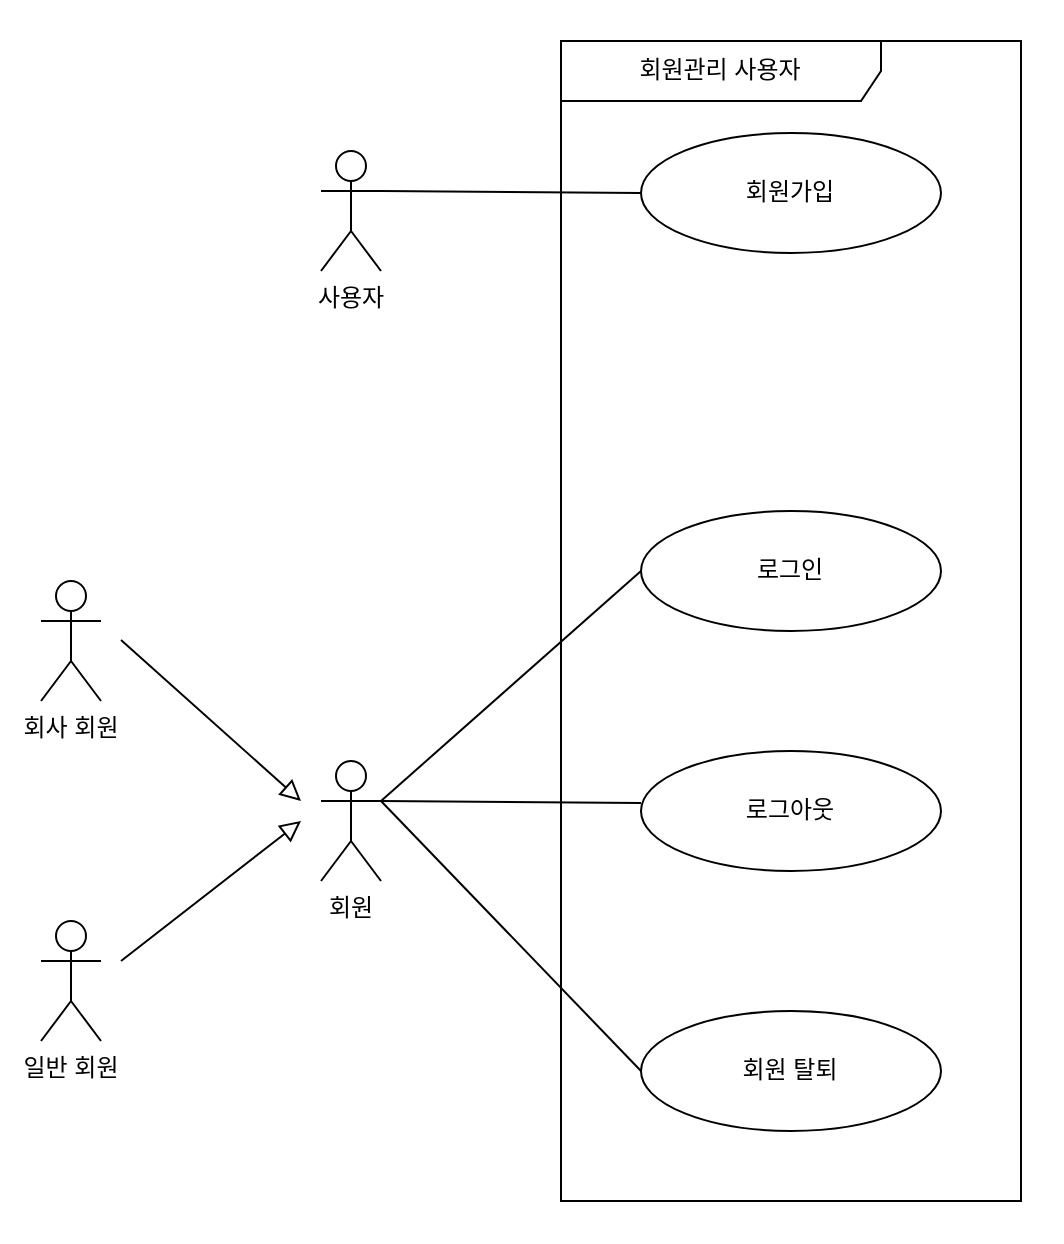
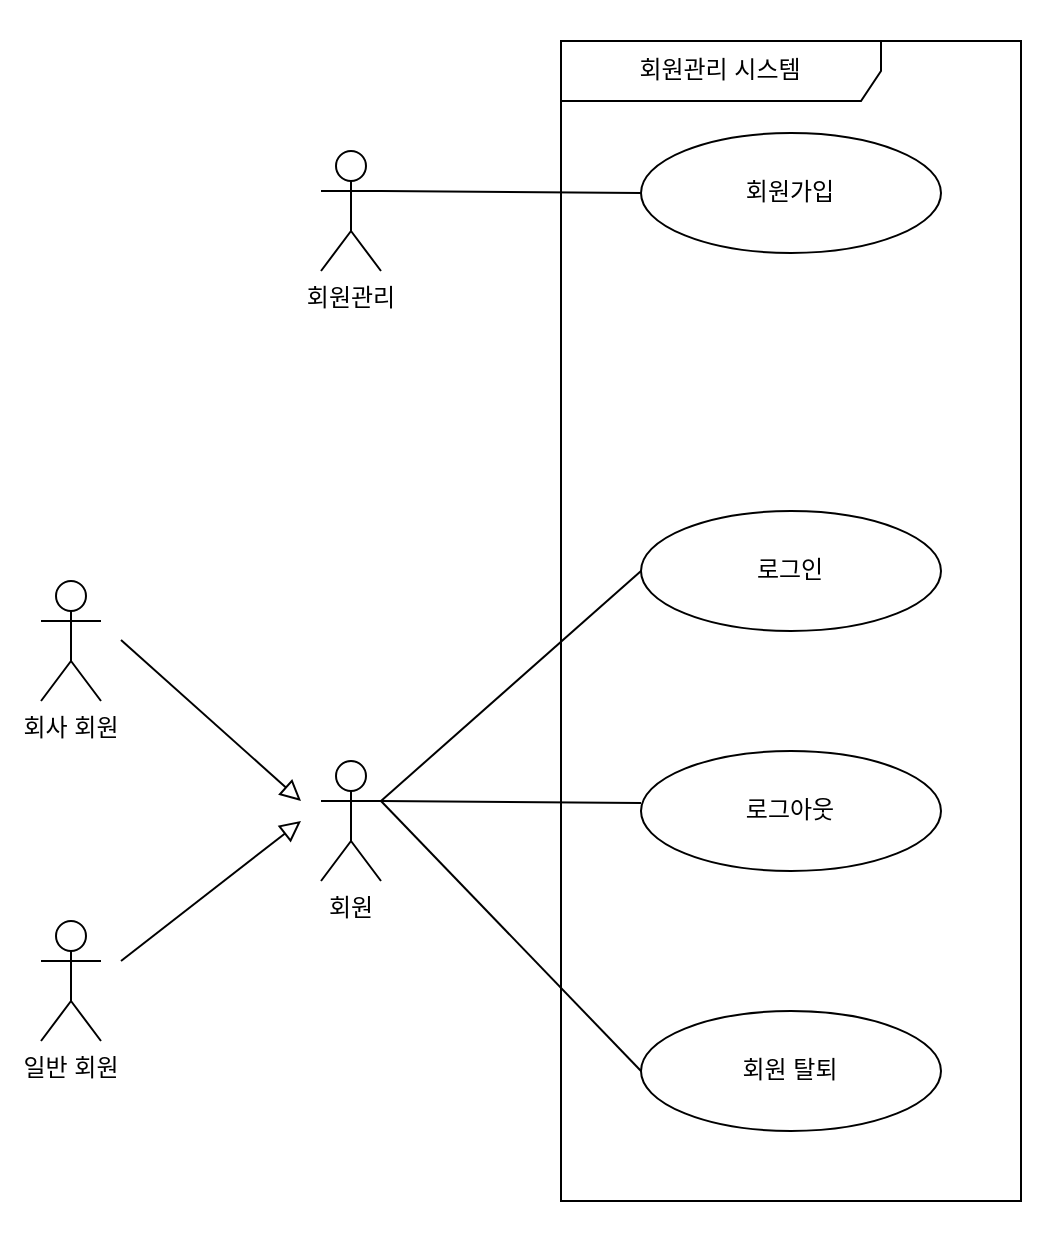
node "회원관리 사용자": label "회원관리 사용자" -> "회원관리 시스템"
node "사용자": label "사용자" -> "회원관리"
